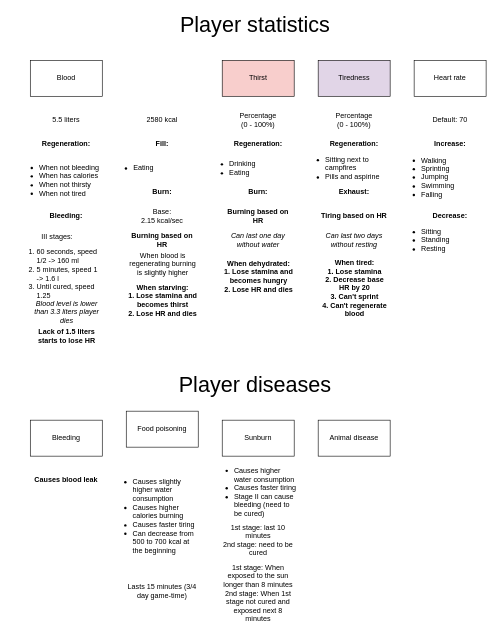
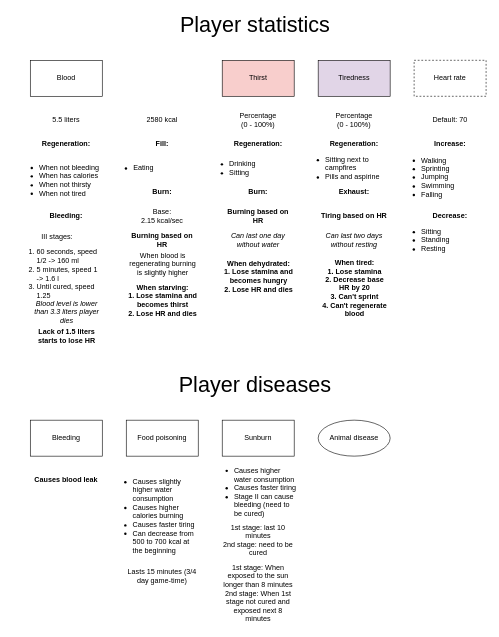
node "Heart rate": style solid -> dashed
node "Drinking Eating": label "Drinking Eating" -> "Drinking Sitting"
node "Food poisoning": moved (162, 429) -> (162, 438)
node "Animal disease": shape rectangle -> ellipse
node "Lasts 15 minutes (3/4 day game-time)": moved (162, 591) -> (162, 576)
